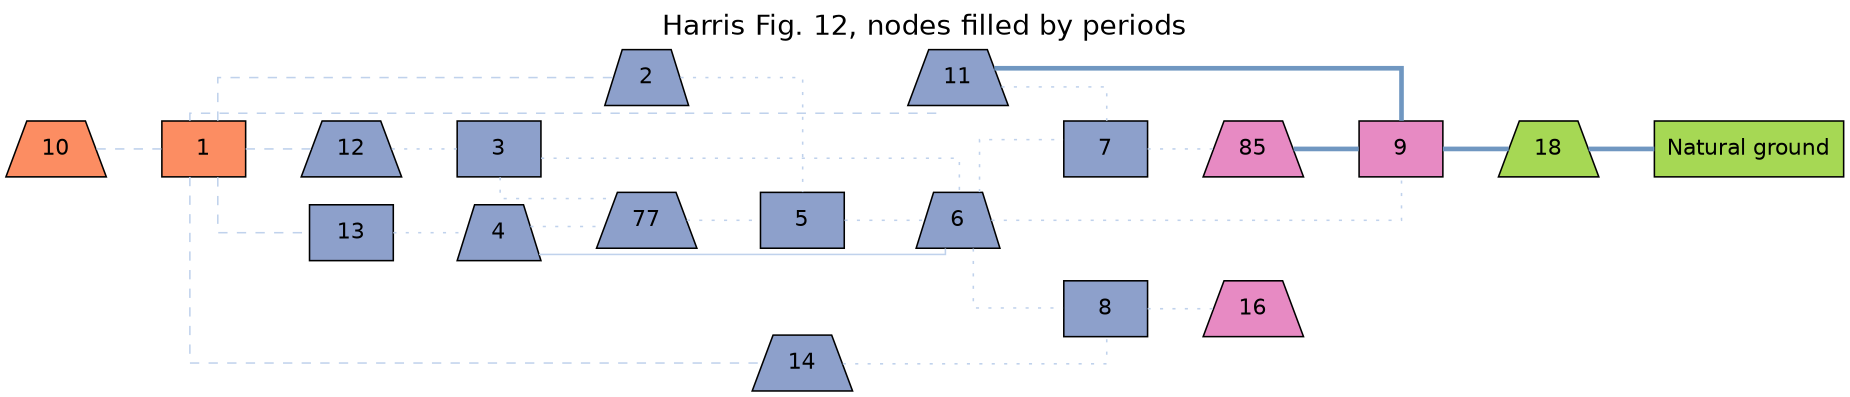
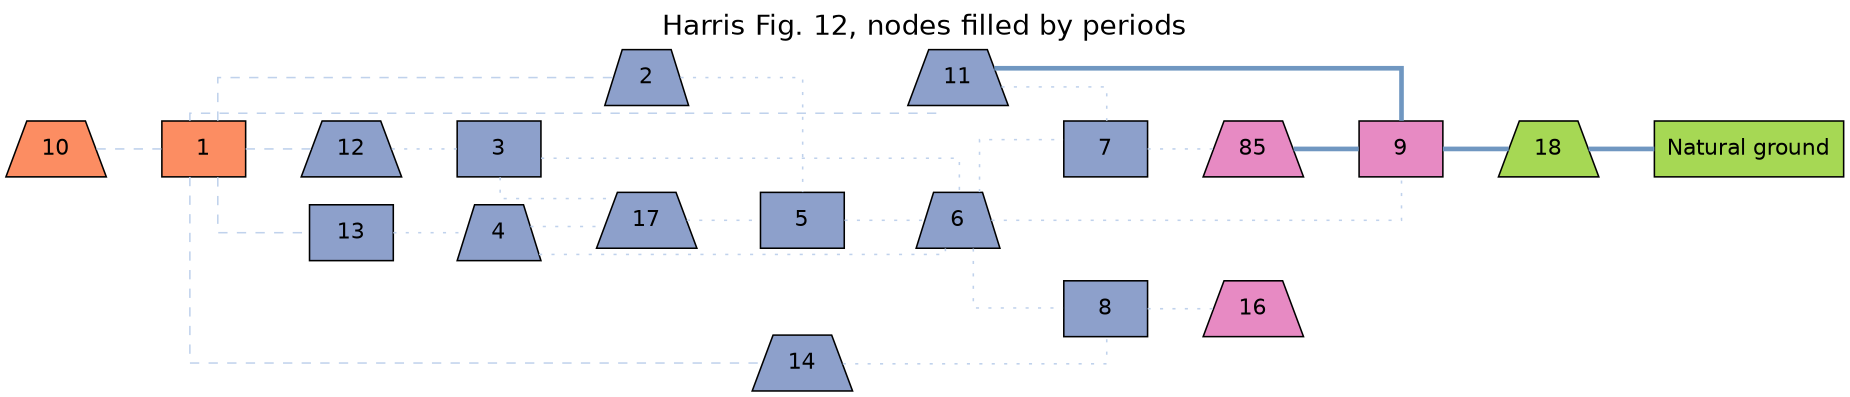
node "77": label "77" -> "17"
edge "6" -- "4": style bold -> dotted
